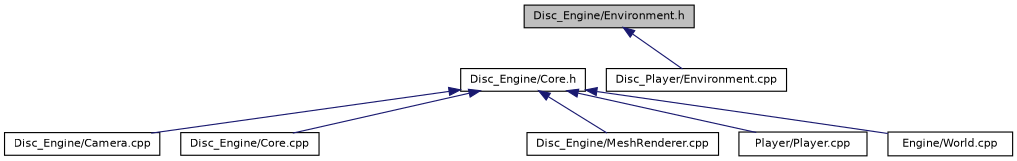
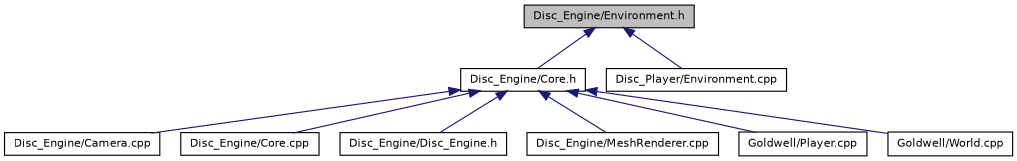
edge "Disc_Engine/Core.h" -> "Disc_Engine/Environment.h": added
node "Disc_Engine/Disc_Engine.h": added
node "Player/Player.cpp": label "Player/Player.cpp" -> "Goldwell/Player.cpp"
node "Engine/World.cpp": label "Engine/World.cpp" -> "Goldwell/World.cpp"
